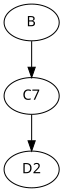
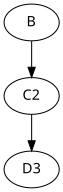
node "C7": label "C7" -> "C2"
node "D2": label "D2" -> "D3"
